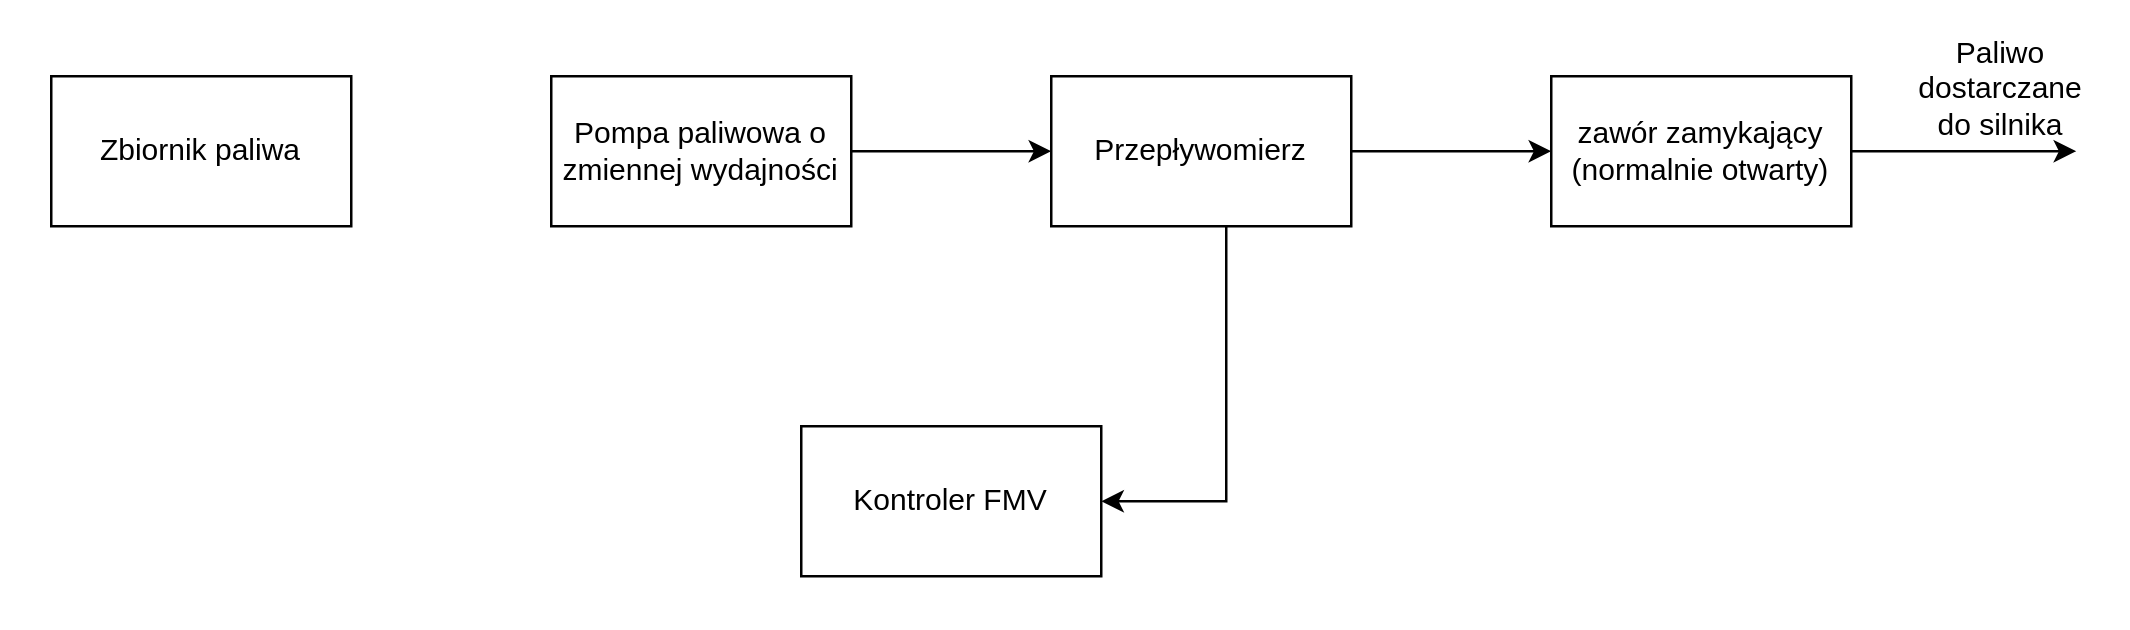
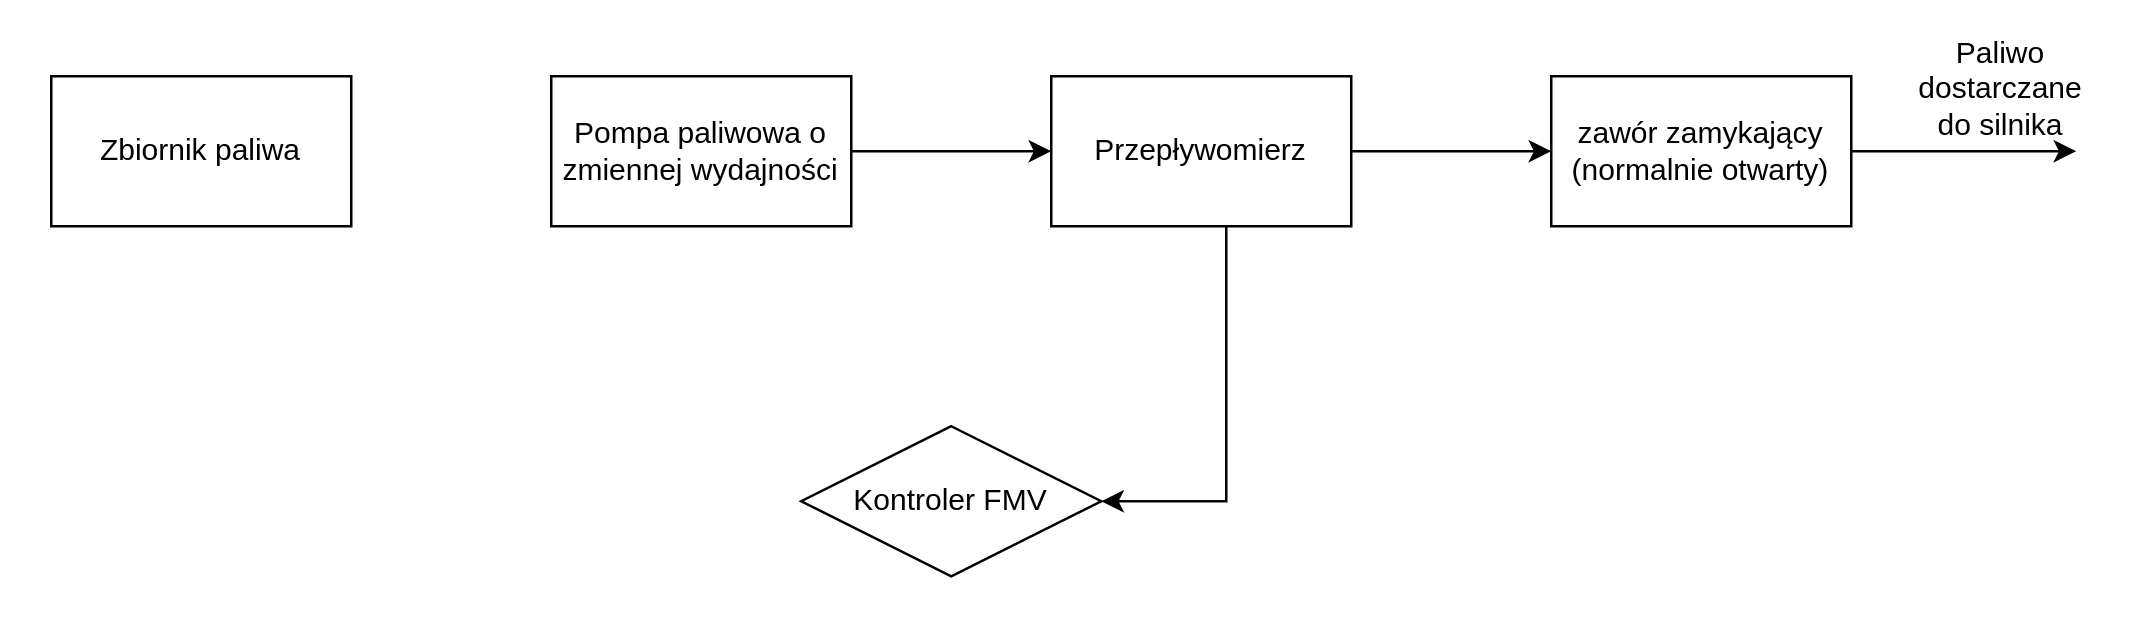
node "Kontroler FMV": shape rectangle -> diamond
